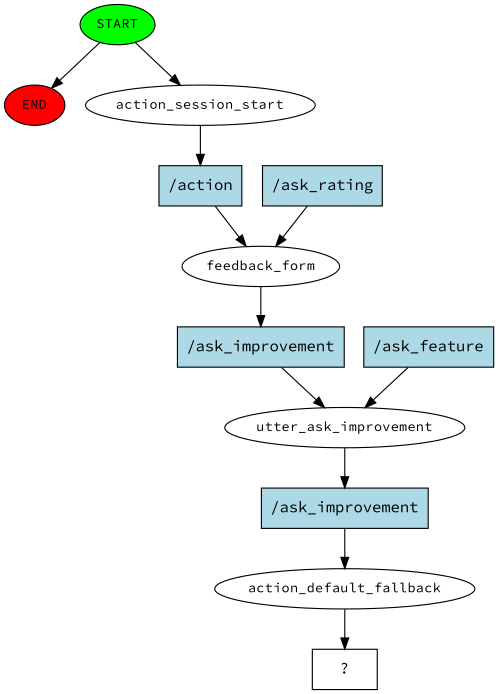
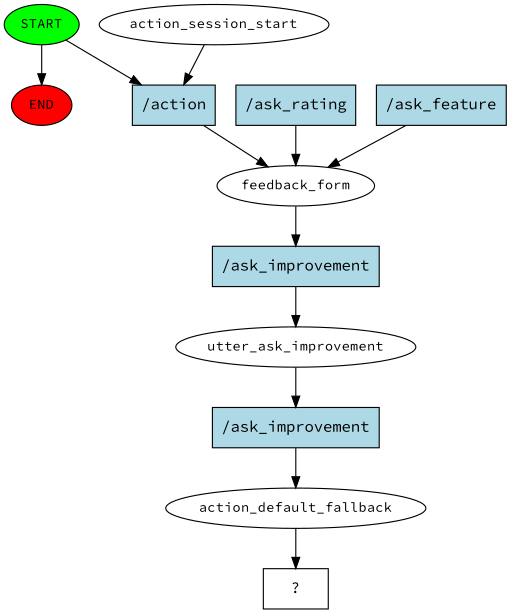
edge "START" -> "action_session_start": now "START" -> "/action"
edge "/ask_feature" -> "utter_ask_improvement": now "/ask_feature" -> "feedback_form"
